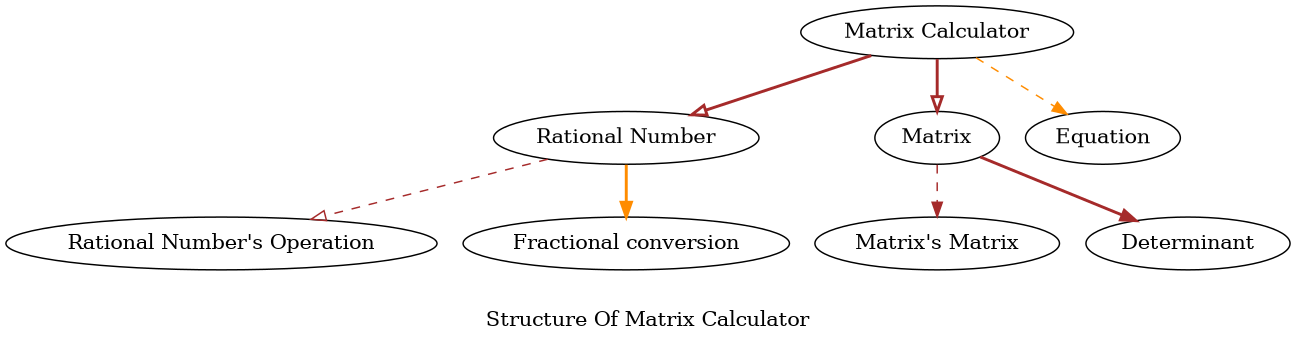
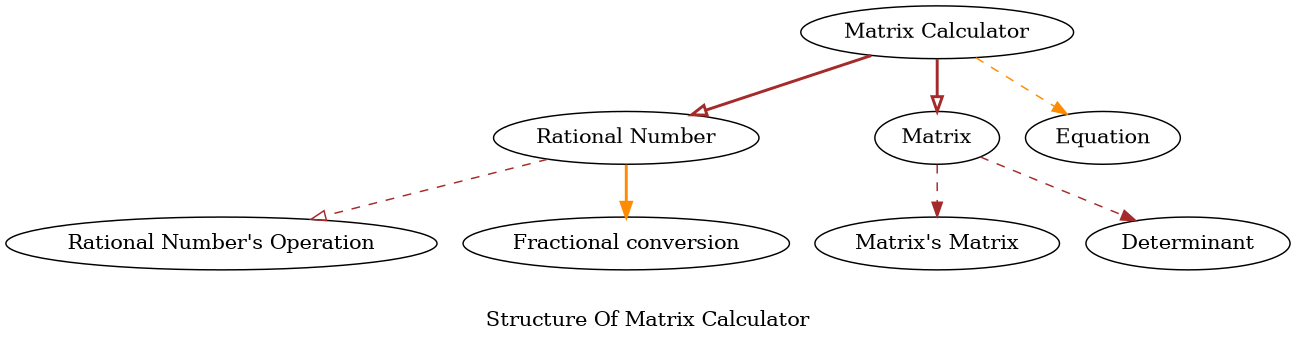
edge "Matrix" -> "Determinant": style bold -> dashed
